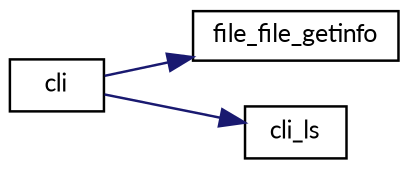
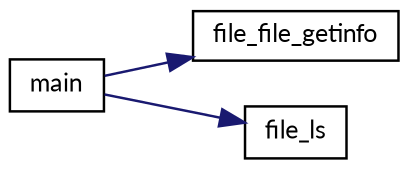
node "cli": label "cli" -> "main"
node "cli_ls": label "cli_ls" -> "file_ls"
